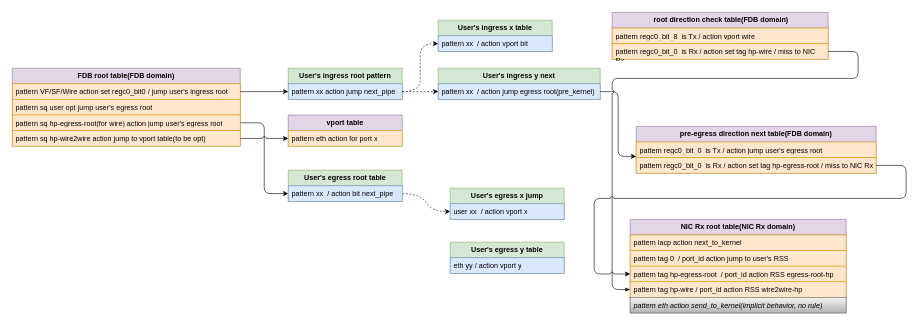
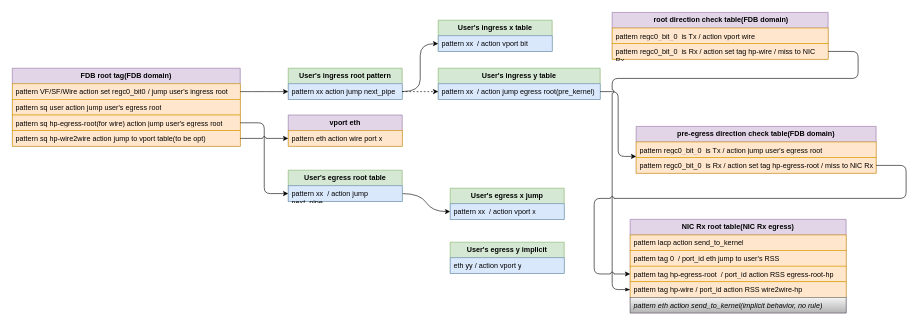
node "pattern regc0_bit_8 is Tx / action vport wire": label "pattern regc0_bit_8 is Tx / action vport wire" -> "pattern regc0_bit_0 is Tx / action vport wire"
edge "pattern xx action jump next_pipe" -> "User's ingress x table": style dashed -> solid
node "FDB root table(FDB domain)": label "FDB root table(FDB domain)" -> "FDB root tag(FDB domain)"
node "User's ingress y next": label "User's ingress y next" -> "User's ingress y table"
node "pattern sq user opt jump user's egress root": label "pattern sq user opt jump user's egress root" -> "pattern sq user action jump user's egress root"
node "vport table": label "vport table" -> "vport eth"
node "pre-egress direction next table(FDB domain)": label "pre-egress direction next table(FDB domain)" -> "pre-egress direction check table(FDB domain)"
node "pattern eth action for port x": label "pattern eth action for port x" -> "pattern eth action wire port x"
node "pattern xx / action bit next_pipe": label "pattern xx / action bit next_pipe" -> "pattern xx / action jump next_pipe"
edge "User's egress root table" -> "User's egress x jump": style dashed -> solid
node "user xx / action vport x": label "user xx / action vport x" -> "pattern xx / action vport x"
node "NIC Rx root table(NIC Rx domain)": label "NIC Rx root table(NIC Rx domain)" -> "NIC Rx root table(NIC Rx egress)"
node "pattern lacp action next_to_kernel": label "pattern lacp action next_to_kernel" -> "pattern lacp action send_to_kernel"
node "User's egress y table": label "User's egress y table" -> "User's egress y implicit"
node "pattern tag 0 / port_id action jump to user's RSS": label "pattern tag 0 / port_id action jump to user's RSS" -> "pattern tag 0 / port_id eth jump to user's RSS"
